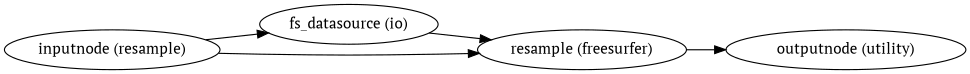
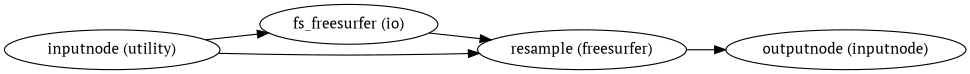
node "fs_datasource (io)": label "fs_datasource (io)" -> "fs_freesurfer (io)"
node "inputnode (resample)": label "inputnode (resample)" -> "inputnode (utility)"
node "outputnode (utility)": label "outputnode (utility)" -> "outputnode (inputnode)"
